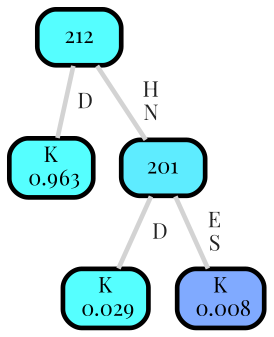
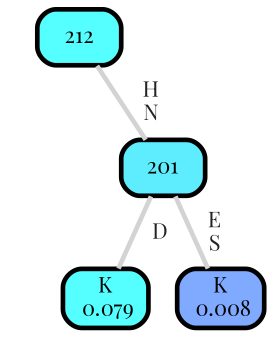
node "K 0.963": removed
node "K 0.029": label "K 0.029" -> "K 0.079"
